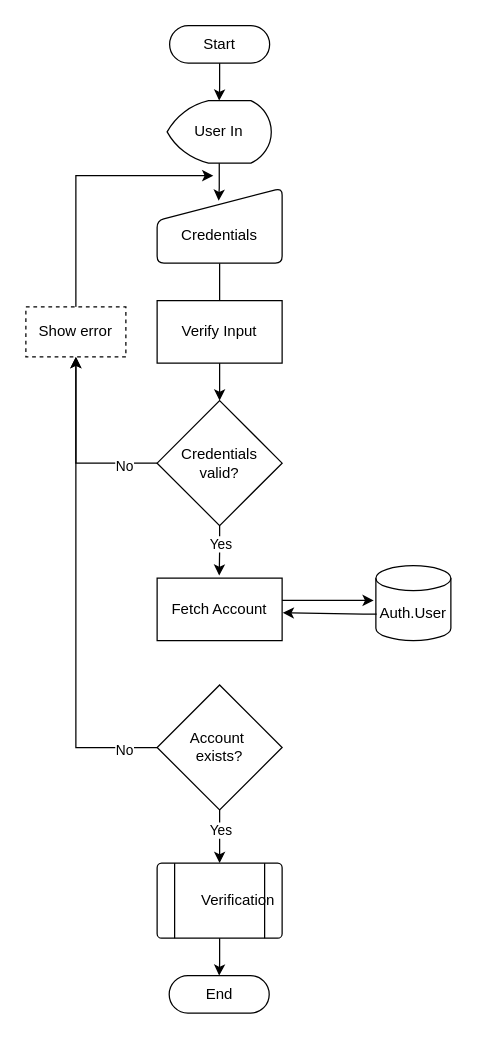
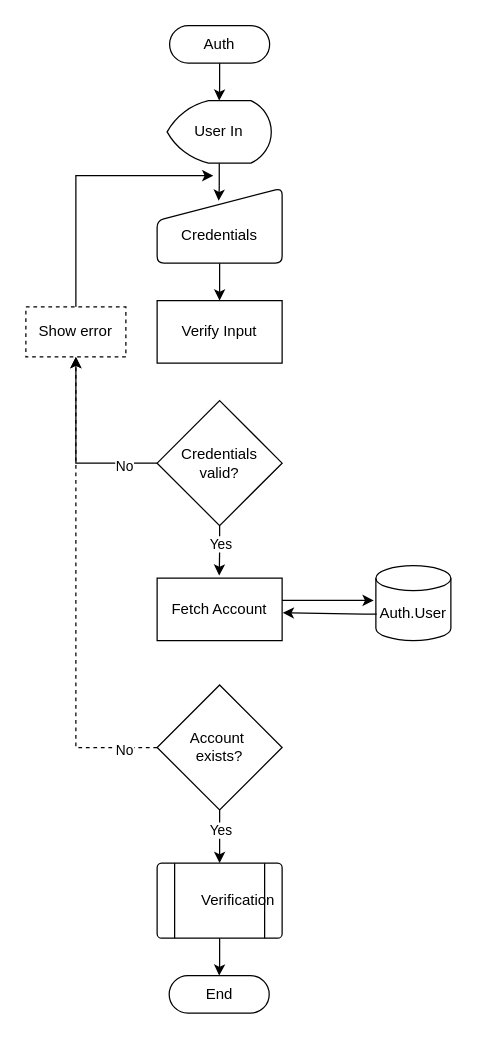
node "Start": label "Start" -> "Auth"
edge "Credentials" -- "Verify Input": arrowhead none -> classic
edge "Verify Input" -> "Credentials valid?": removed
edge "Account exists?" -> "Show error": style solid -> dashed
